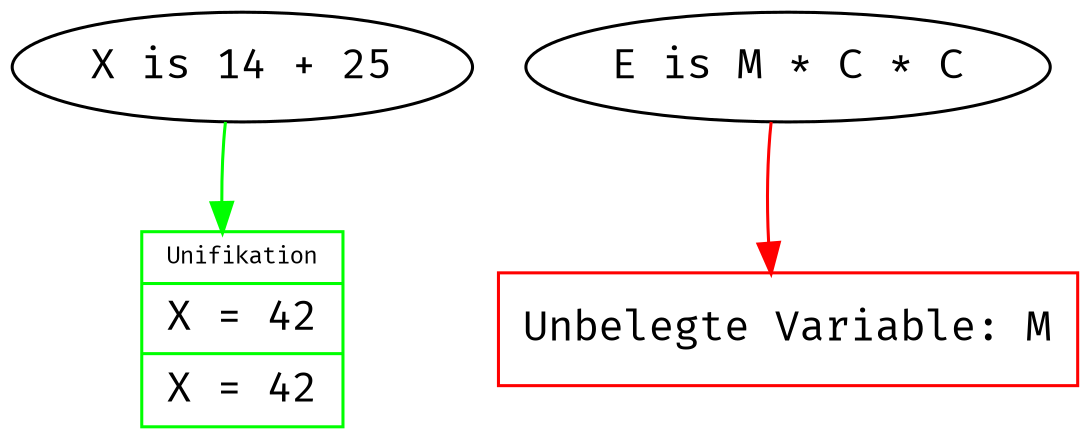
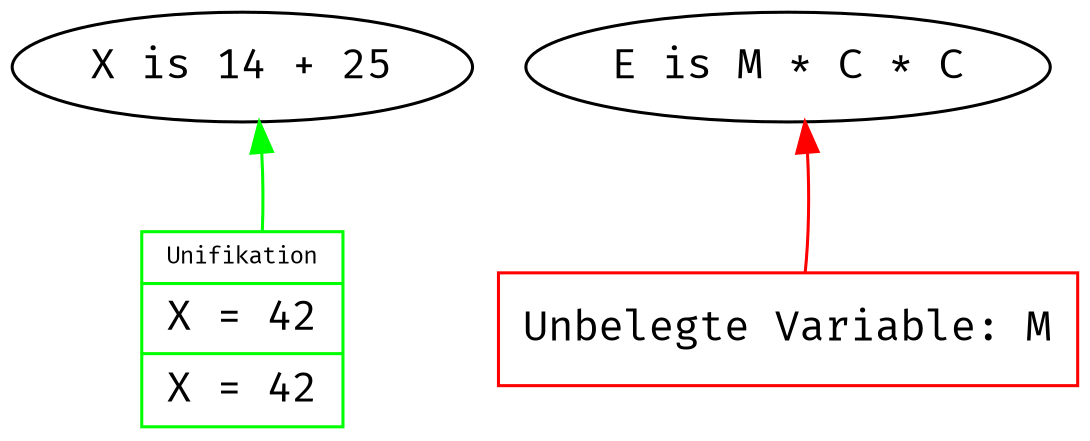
edge "X is 14 + 25" -> "Unifikation": reversed
edge "E is M * C * C" -> "Unbelegte Variable: M": reversed
